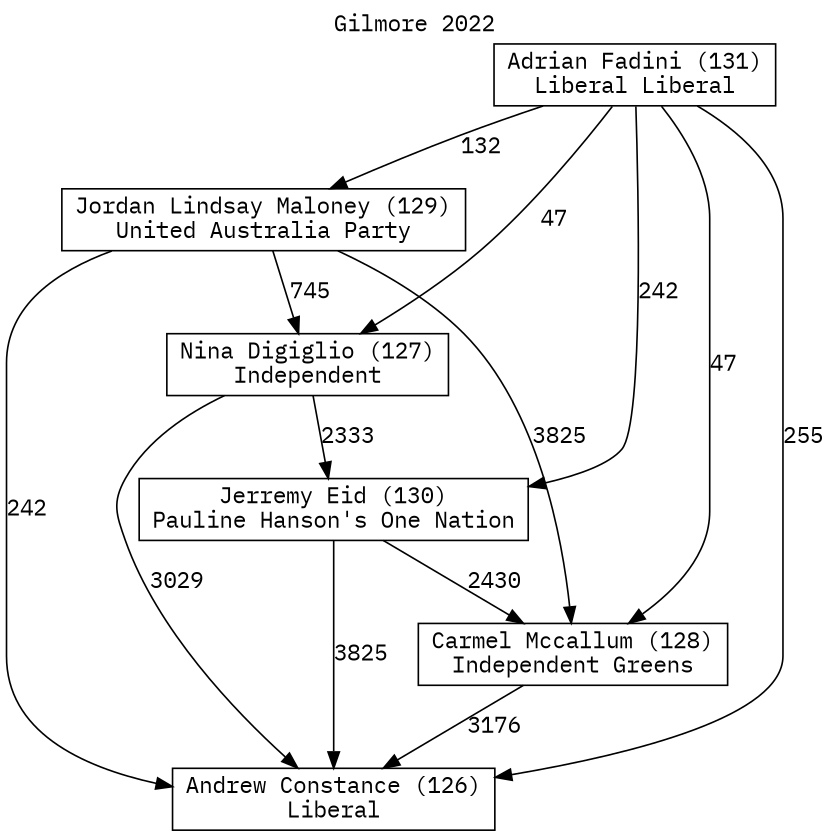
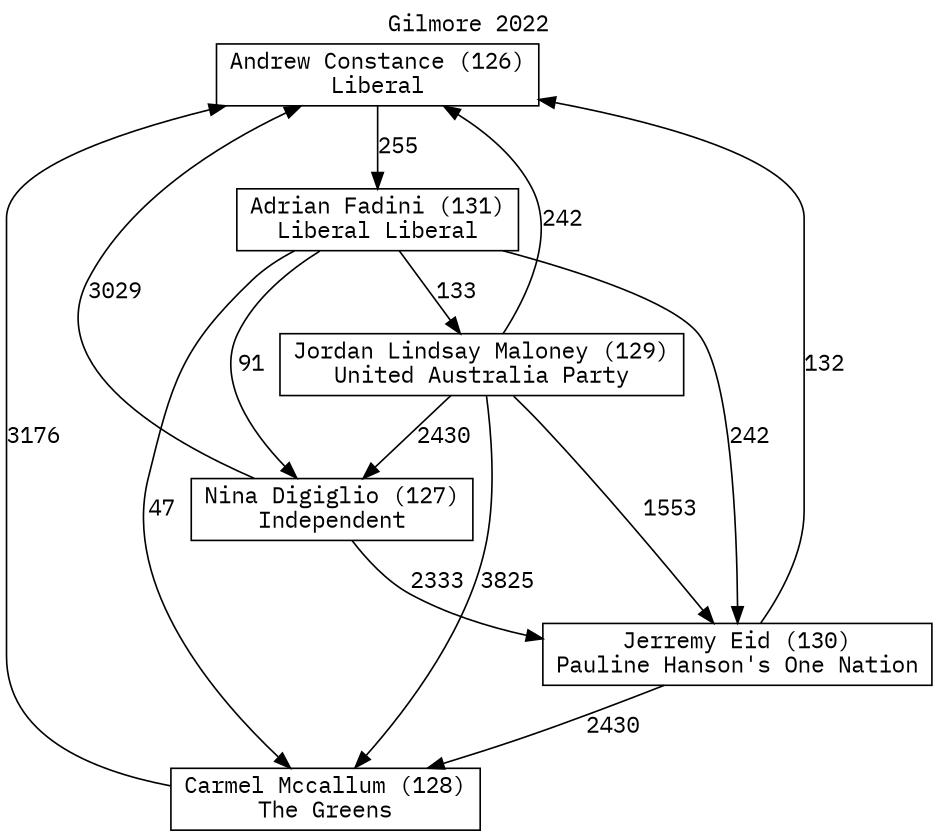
edge "Adrian Fadini (131) Liberal Liberal" -> "Jordan Lindsay Maloney (129) United Australia Party": label "132" -> "133"
edge "Adrian Fadini (131) Liberal Liberal" -> "Nina Digiglio (127) Independent": label "47" -> "91"
edge "Jordan Lindsay Maloney (129) United Australia Party" -> "Nina Digiglio (127) Independent": label "745" -> "2430"
edge "Jordan Lindsay Maloney (129) United Australia Party" -> "Jerremy Eid (130) Pauline Hanson's One Nation": added, label "1553"
edge "Adrian Fadini (131) Liberal Liberal" -> "Andrew Constance (126) Liberal": reversed
edge "Jerremy Eid (130) Pauline Hanson's One Nation" -> "Andrew Constance (126) Liberal": label "3825" -> "132"
node "Carmel Mccallum (128) Independent Greens": label "Carmel Mccallum (128) Independent Greens" -> "Carmel Mccallum (128) The Greens"
